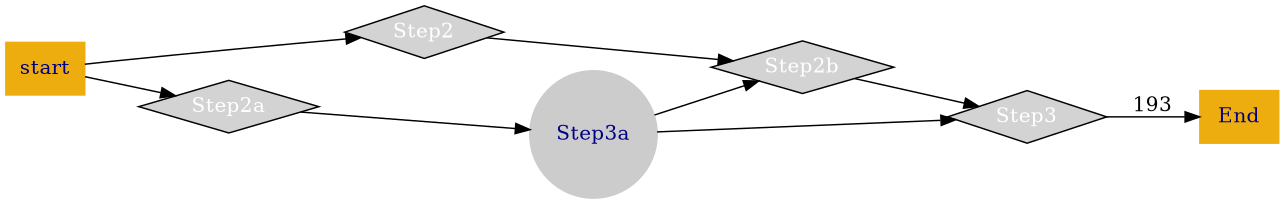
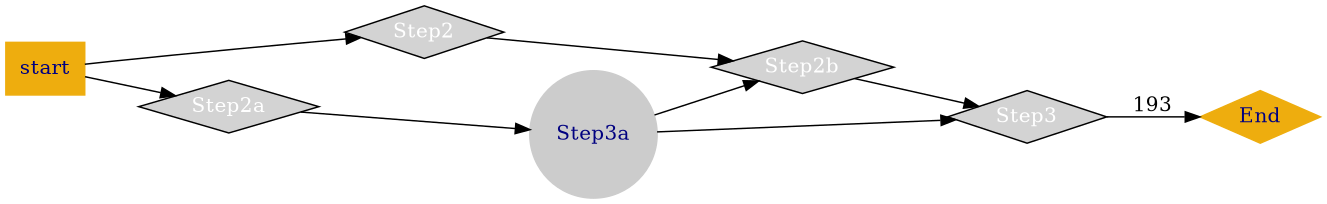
node "End": shape box -> diamond
